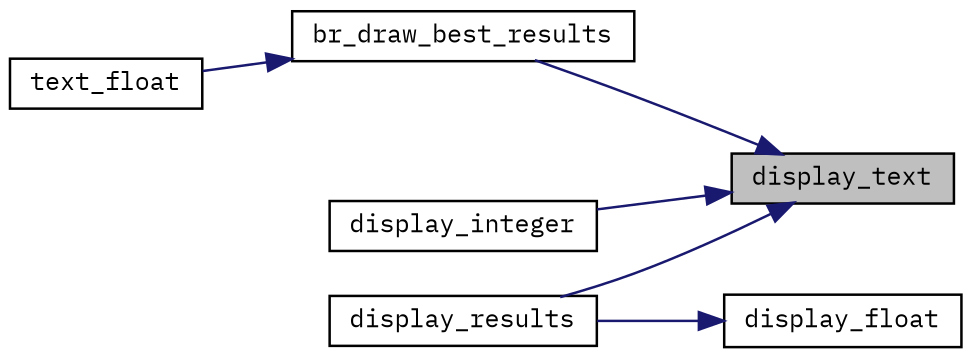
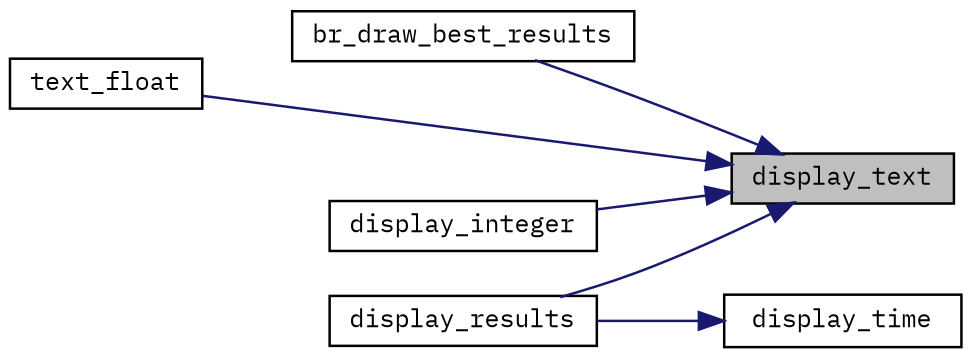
edge "text_float" -> "br_draw_best_results": now "text_float" -> "display_text"
node "display_float": label "display_float" -> "display_time"
